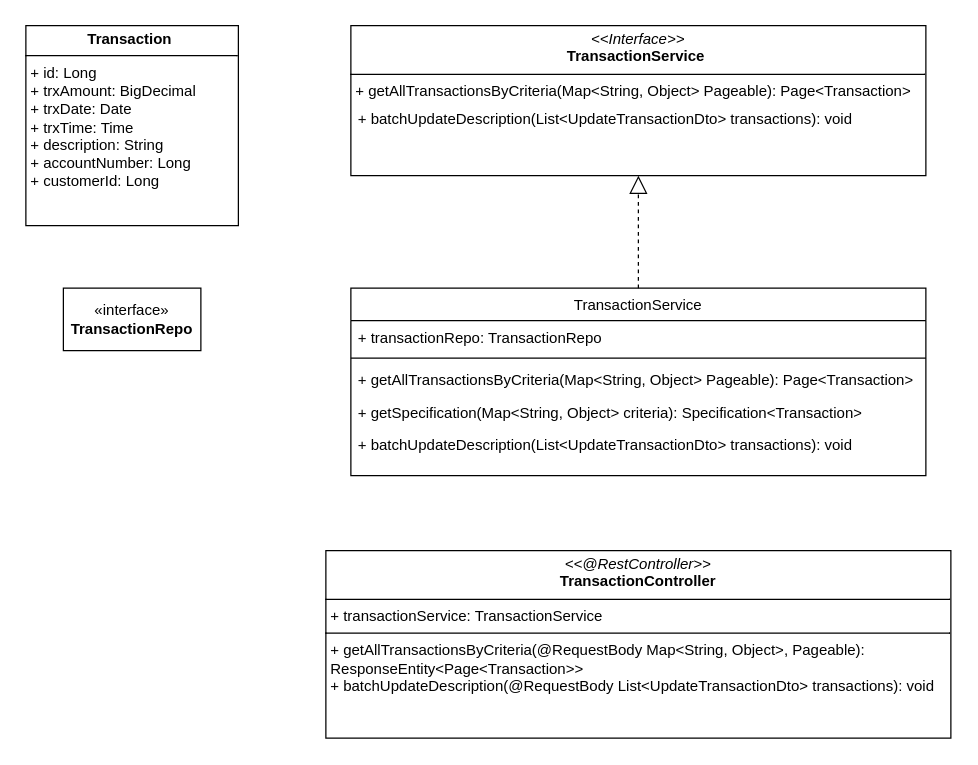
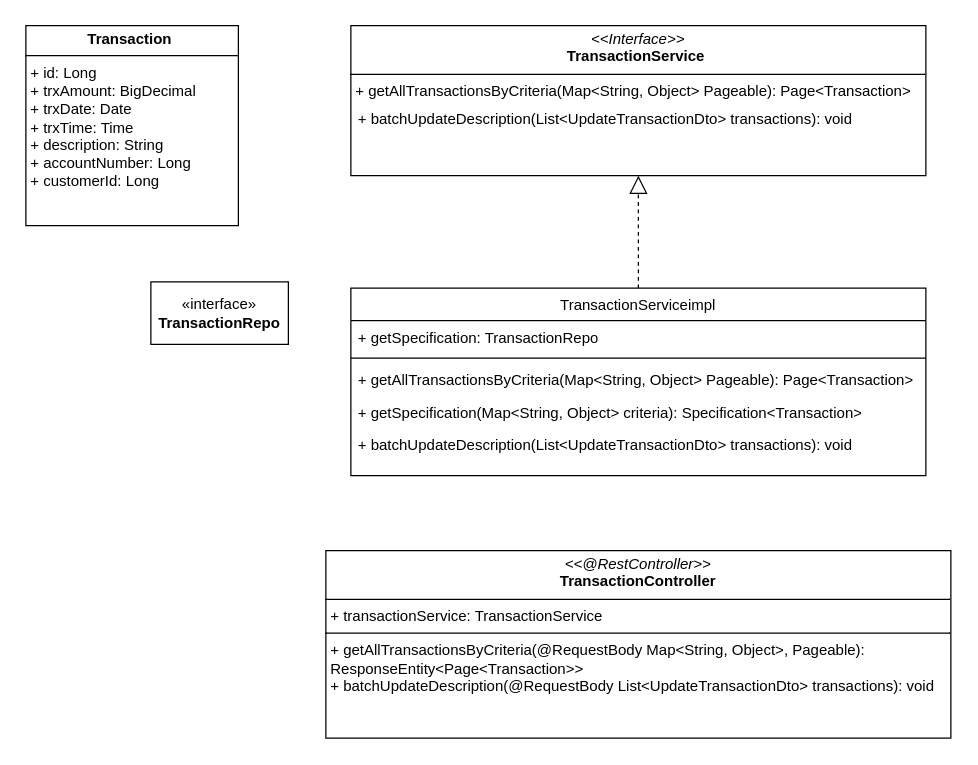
node "TransactionService": label "TransactionService" -> "TransactionServiceimpl"
node "«interface» TransactionRepo": moved (132, 319) -> (219, 313)
node "+ transactionRepo: TransactionRepo": label "+ transactionRepo: TransactionRepo" -> "+ getSpecification: TransactionRepo"
